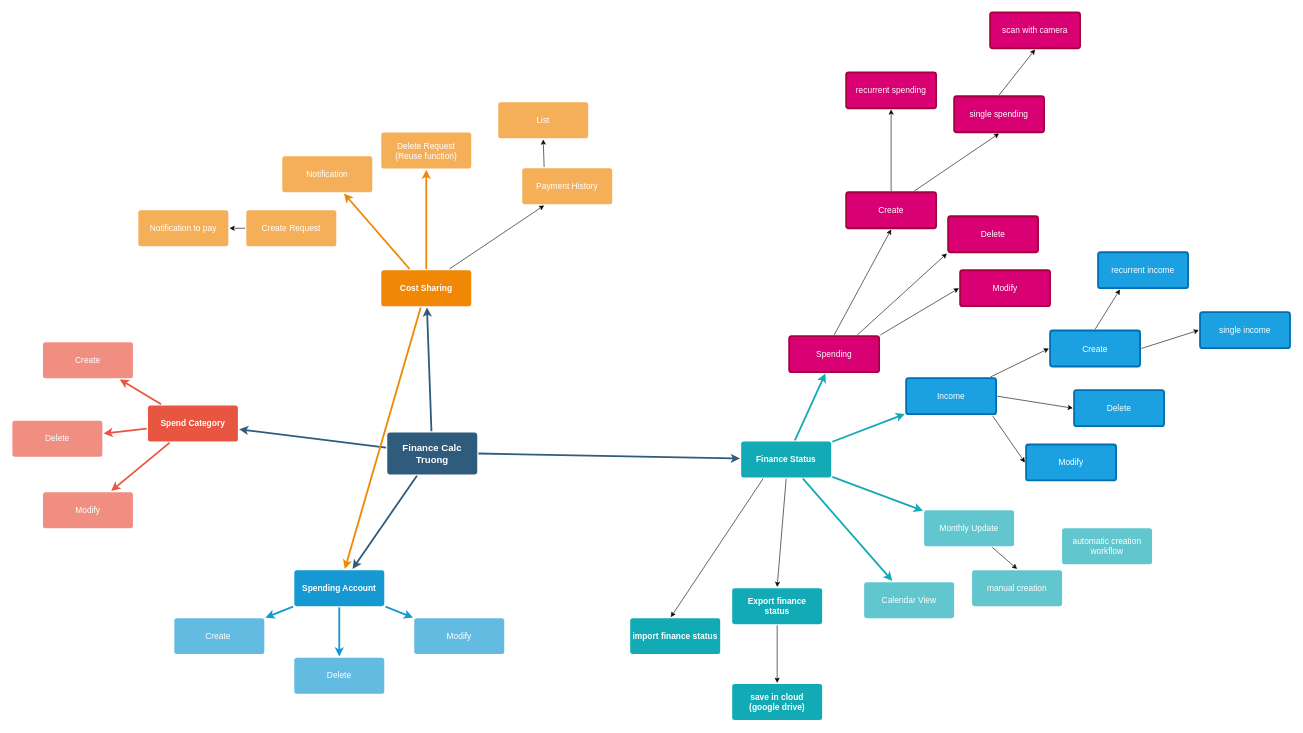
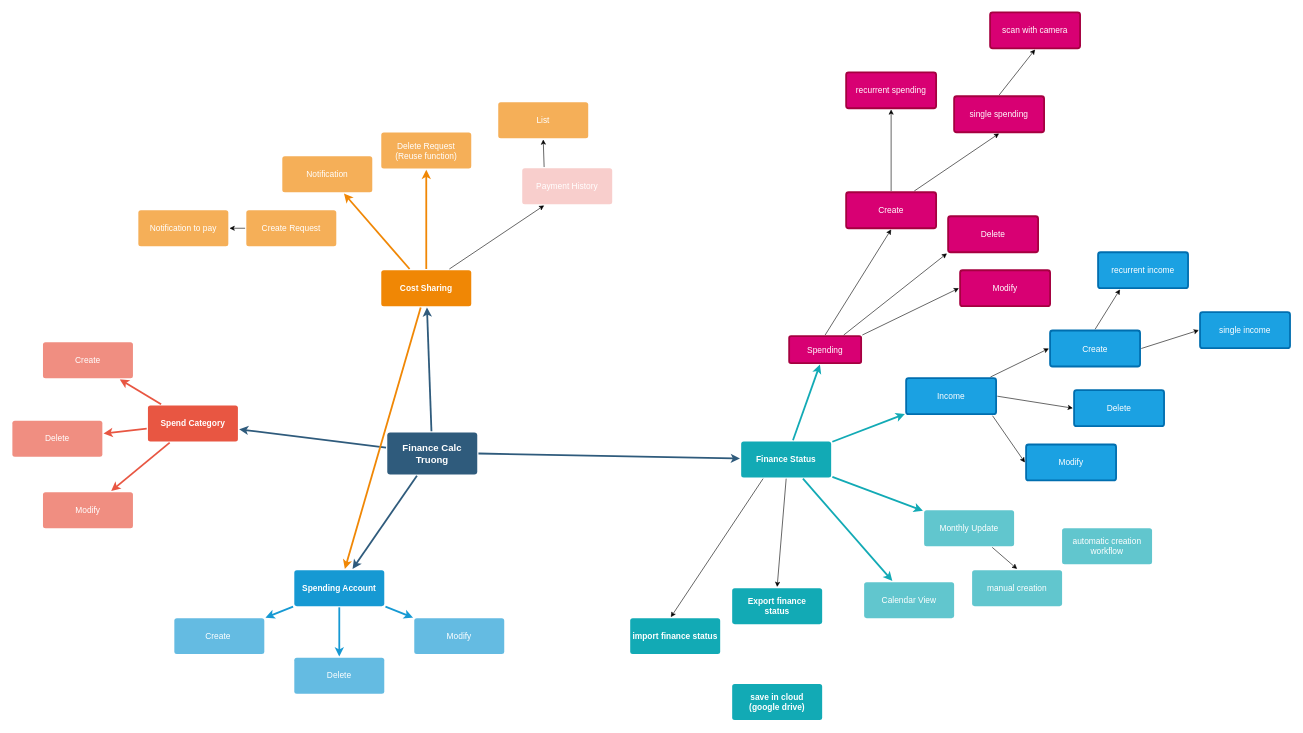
node "Payment History": fillcolor #f5af58 -> #f8cecc
node "Spending": size 90x36 -> 72x27
edge "Export finance status" -> "save in cloud (google drive)": removed
